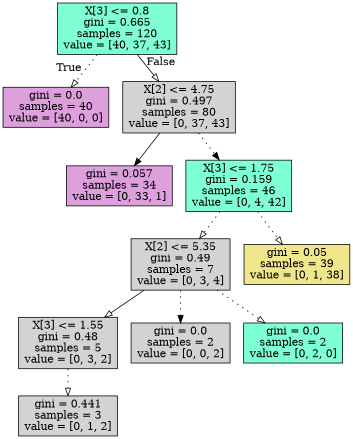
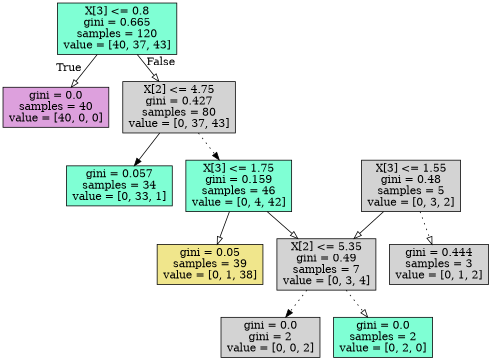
edge "X[3] <= 0.8 gini = 0.665 samples = 120 value = [40, 37, 43]" -> "gini = 0.0 samples = 40 value = [40, 0, 0]": style dotted -> solid
node "X[2] <= 4.75 gini = 0.497 samples = 80 value = [0, 37, 43]": label "X[2] <= 4.75 gini = 0.497 samples = 80 value = [0, 37, 43]" -> "X[2] <= 4.75 gini = 0.427 samples = 80 value = [0, 37, 43]"
node "gini = 0.057 samples = 34 value = [0, 33, 1]": fillcolor plum -> aquamarine
edge "X[3] <= 1.75 gini = 0.159 samples = 46 value = [0, 4, 42]" -> "X[2] <= 5.35 gini = 0.49 samples = 7 value = [0, 3, 4]": style dotted -> solid
edge "X[3] <= 1.75 gini = 0.159 samples = 46 value = [0, 4, 42]" -> "gini = 0.05 samples = 39 value = [0, 1, 38]": style dotted -> solid
edge "X[2] <= 5.35 gini = 0.49 samples = 7 value = [0, 3, 4]" -> "X[3] <= 1.55 gini = 0.48 samples = 5 value = [0, 3, 2]": reversed
node "gini = 0.0 samples = 2 value = [0, 0, 2]": label "gini = 0.0 samples = 2 value = [0, 0, 2]" -> "gini = 0.0 gini = 2 value = [0, 0, 2]"
node "gini = 0.441 samples = 3 value = [0, 1, 2]": label "gini = 0.441 samples = 3 value = [0, 1, 2]" -> "gini = 0.444 samples = 3 value = [0, 1, 2]"
